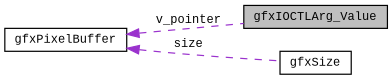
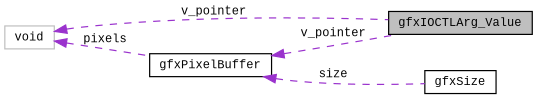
node "void": added
